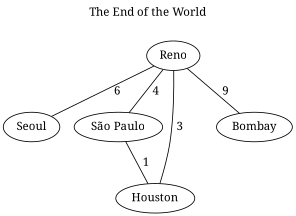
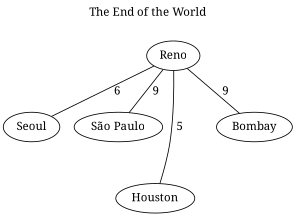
edge "Reno" -- "São Paulo": label " 4" -> " 9"
edge "Reno" -- "Houston": label " 3" -> " 5"
edge "São Paulo" -- "Houston": removed, label "1"
